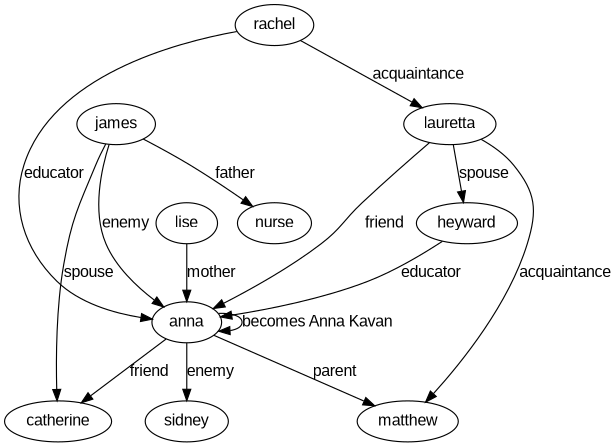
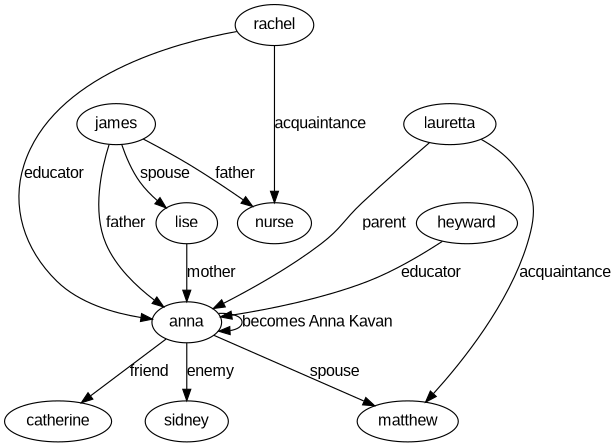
edge "rachel" -> "lauretta": now "rachel" -> "nurse"
edge "lauretta" -> "heyward": removed, label "spouse"
edge "james" -> "anna": label "enemy" -> "father"
edge "lauretta" -> "anna": label "friend" -> "parent"
edge "james" -> "catherine": now "james" -> "lise"
edge "anna" -> "matthew": label "parent" -> "spouse"
